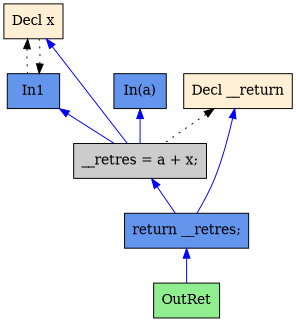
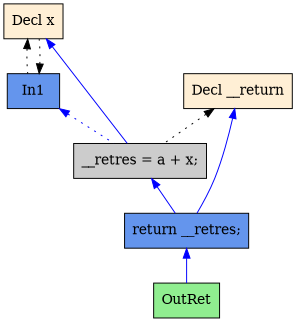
node "In(a)": removed
edge "__retres = a + x;" -> "In1": style solid -> dotted
